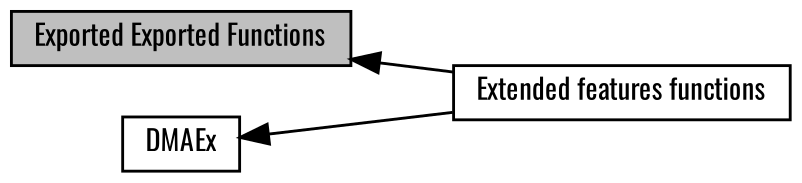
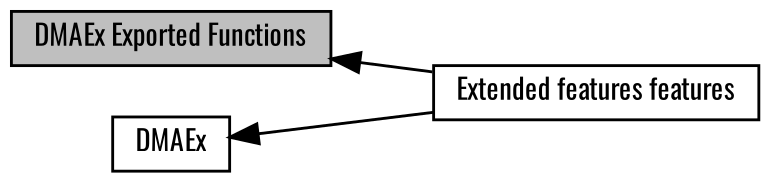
node "Exported Exported Functions": label "Exported Exported Functions" -> "DMAEx Exported Functions"
node "Extended features functions": label "Extended features functions" -> "Extended features features"
